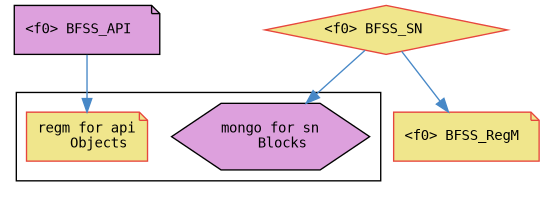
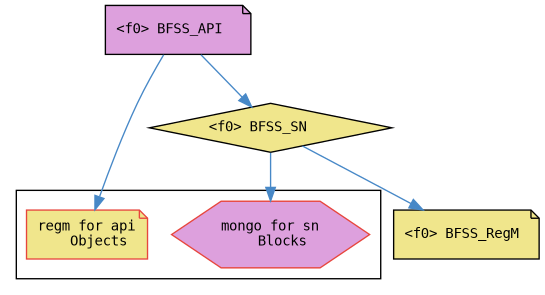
node "<f0> BFSS_SN": color #e7463d -> black
edge "<f0> BFSS_API" -> "<f0> BFSS_SN": added
node "mongo for sn Blocks": color black -> #e7463d
node "<f0> BFSS_RegM": color #e7463d -> black
